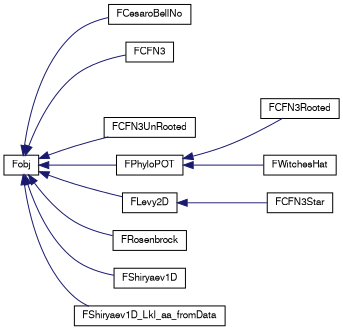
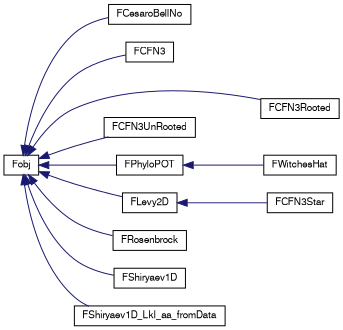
edge "FCFN3Rooted" -> "FPhyloPOT": now "FCFN3Rooted" -> "Fobj"
